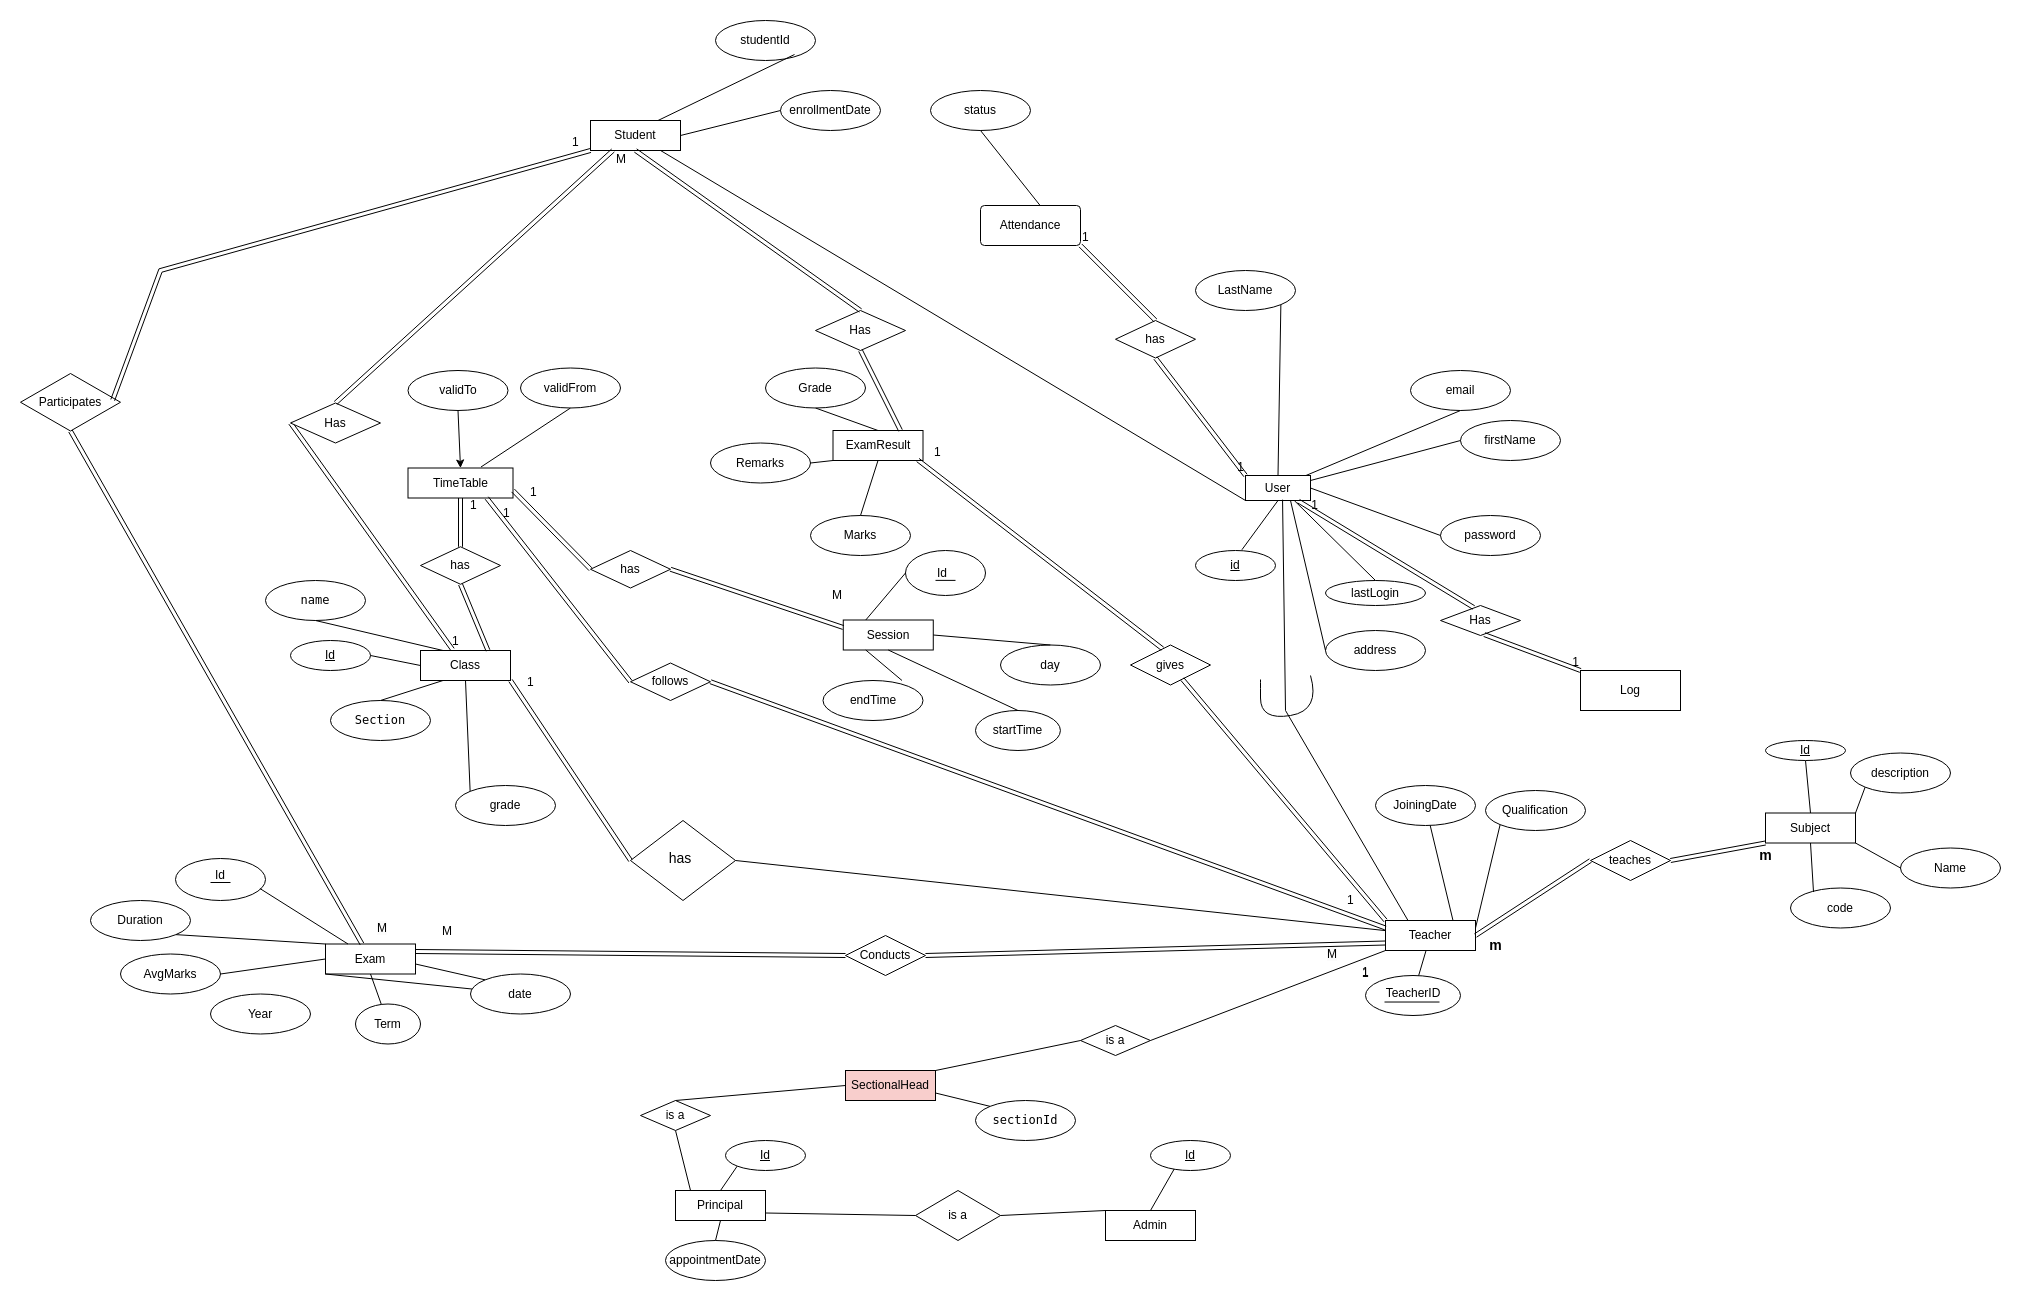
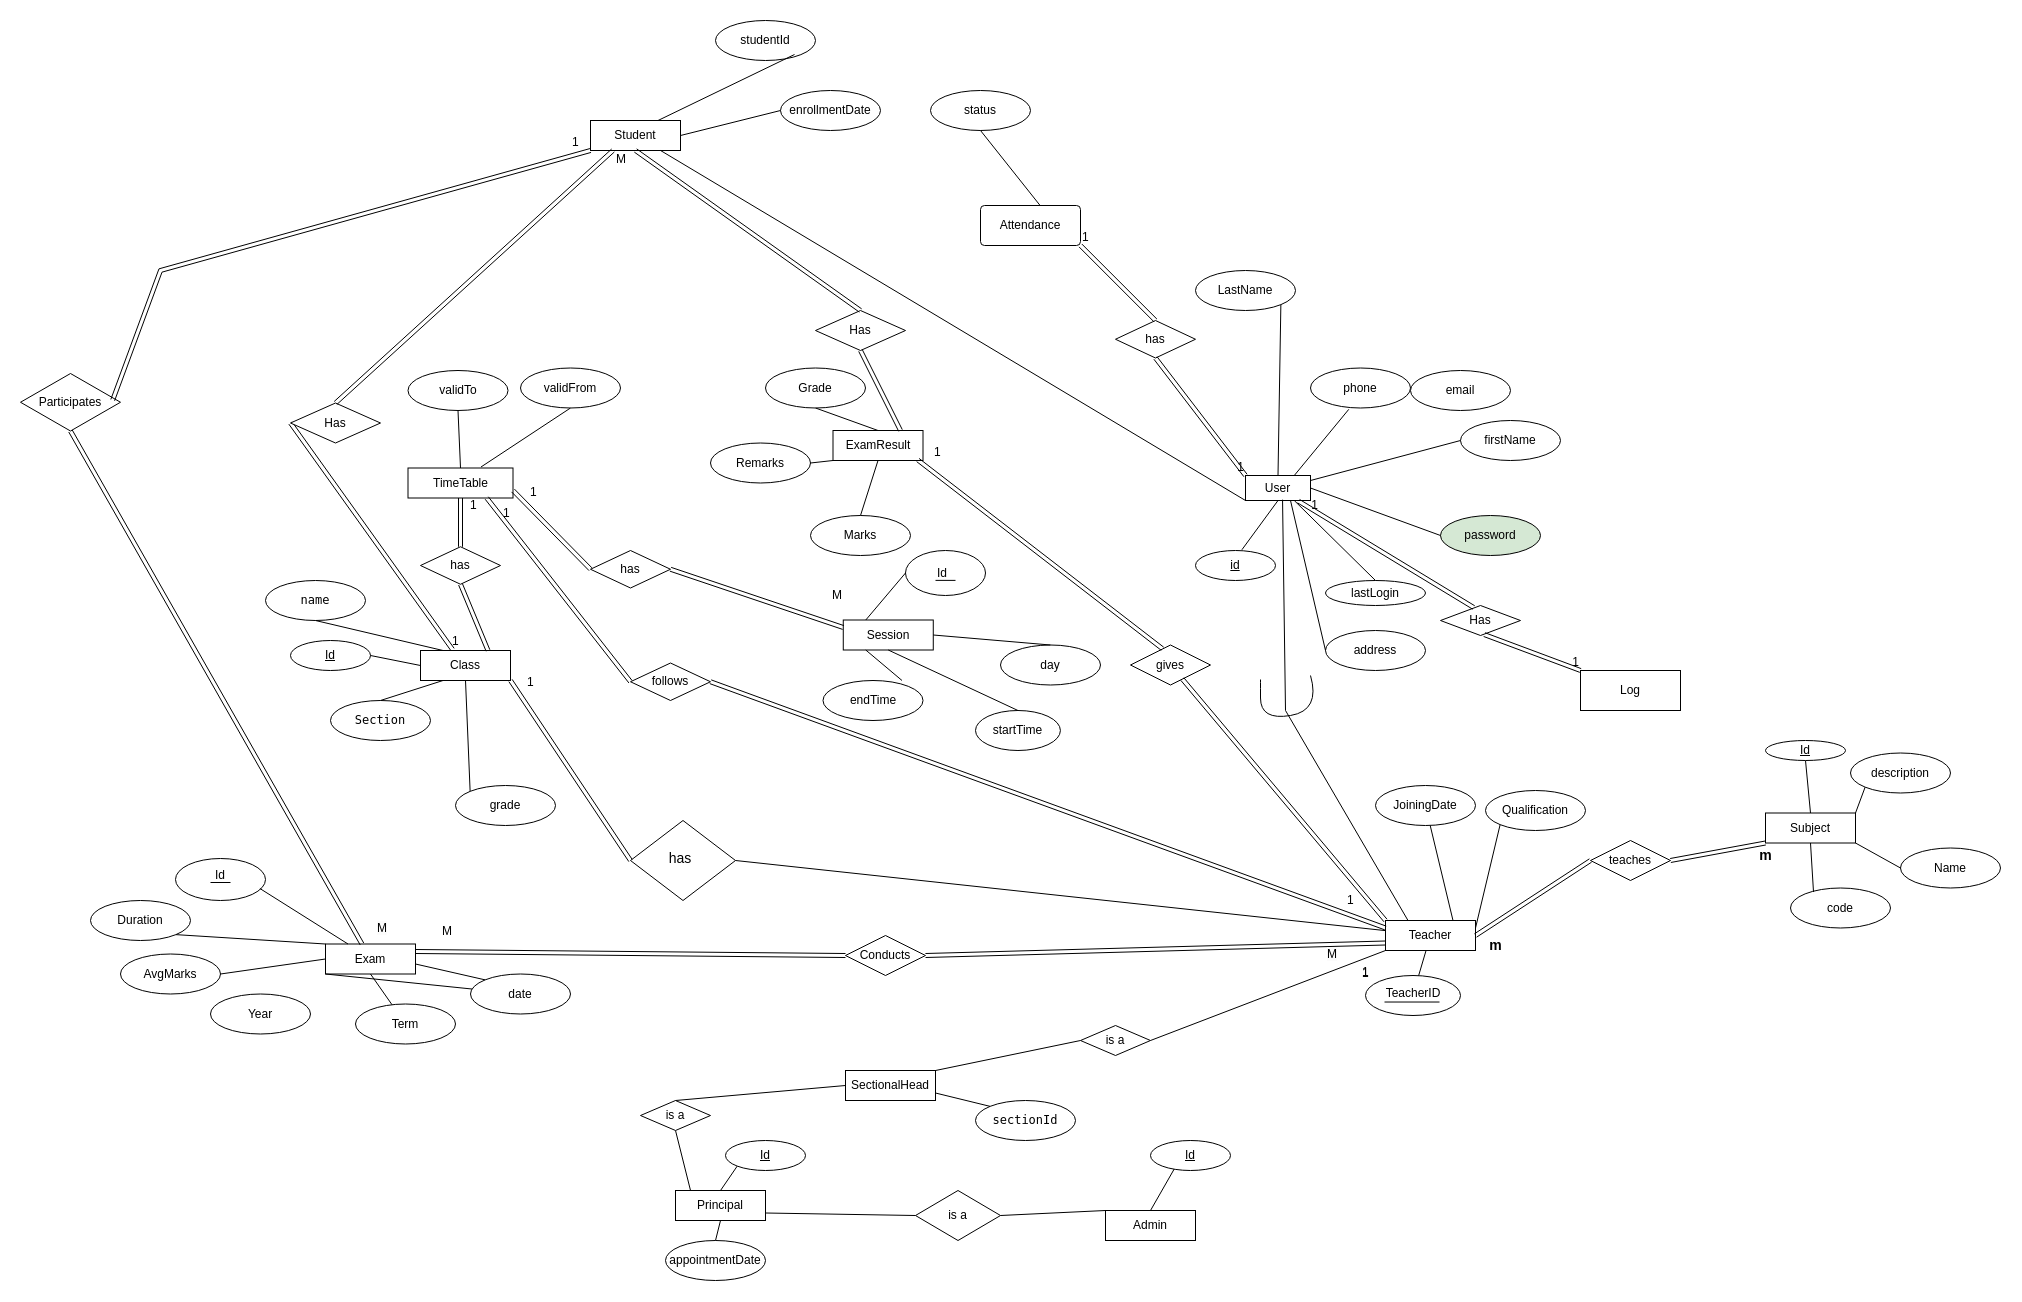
node "phone": added
edge "phone" -- "User": added
edge "email" -- "User": removed
edge "validTo" -> "TimeTable": arrowhead classic -> none
node "password": fillcolor #ffffff -> #d5e8d4
node "Term": size 65x40 -> 100x40
node "SectionalHead": fillcolor #f8cecc -> #ffffff
